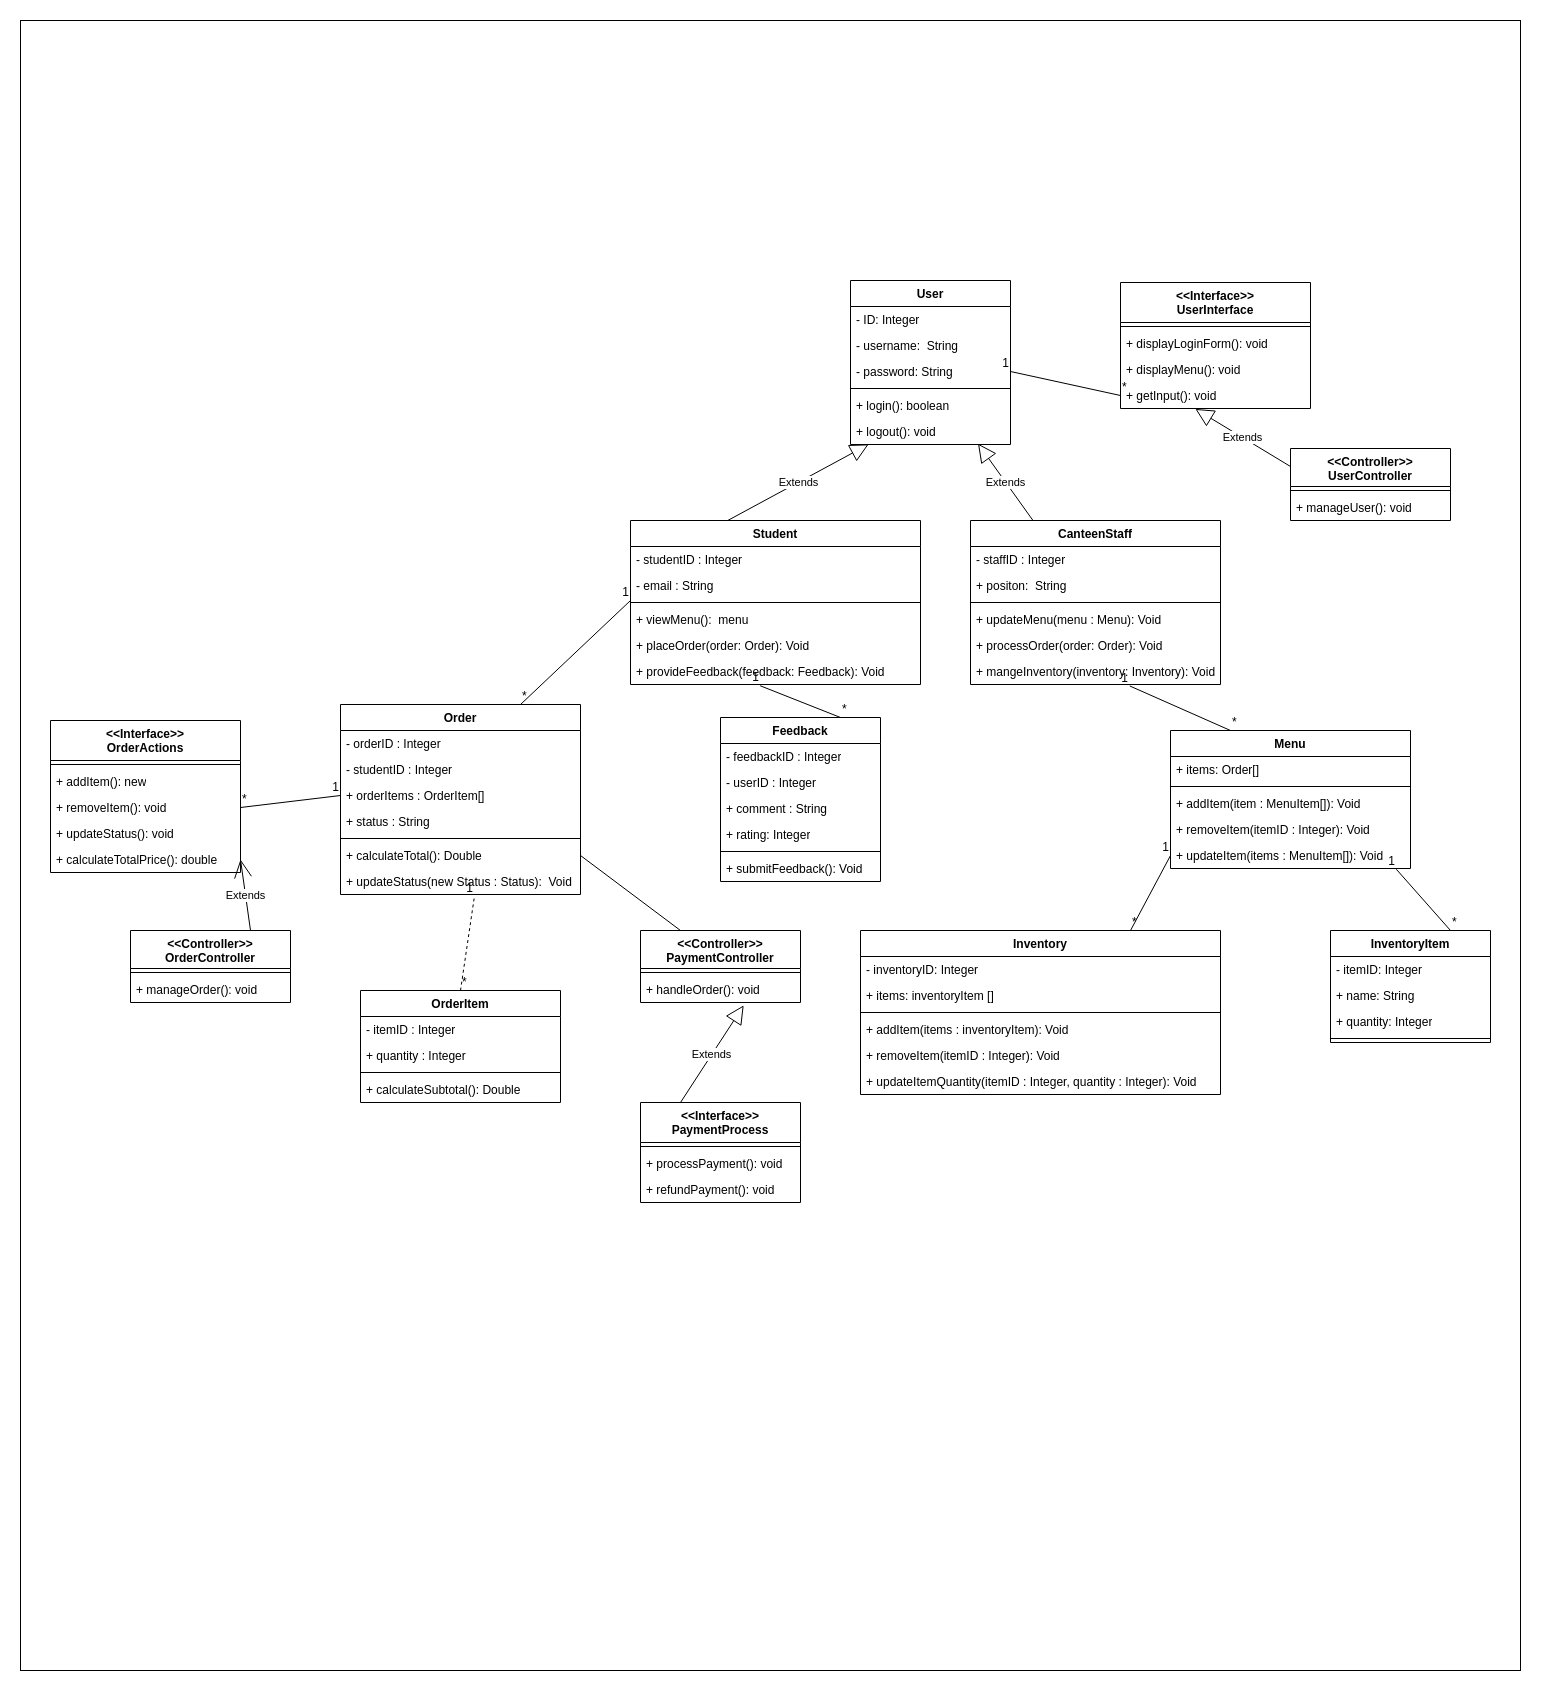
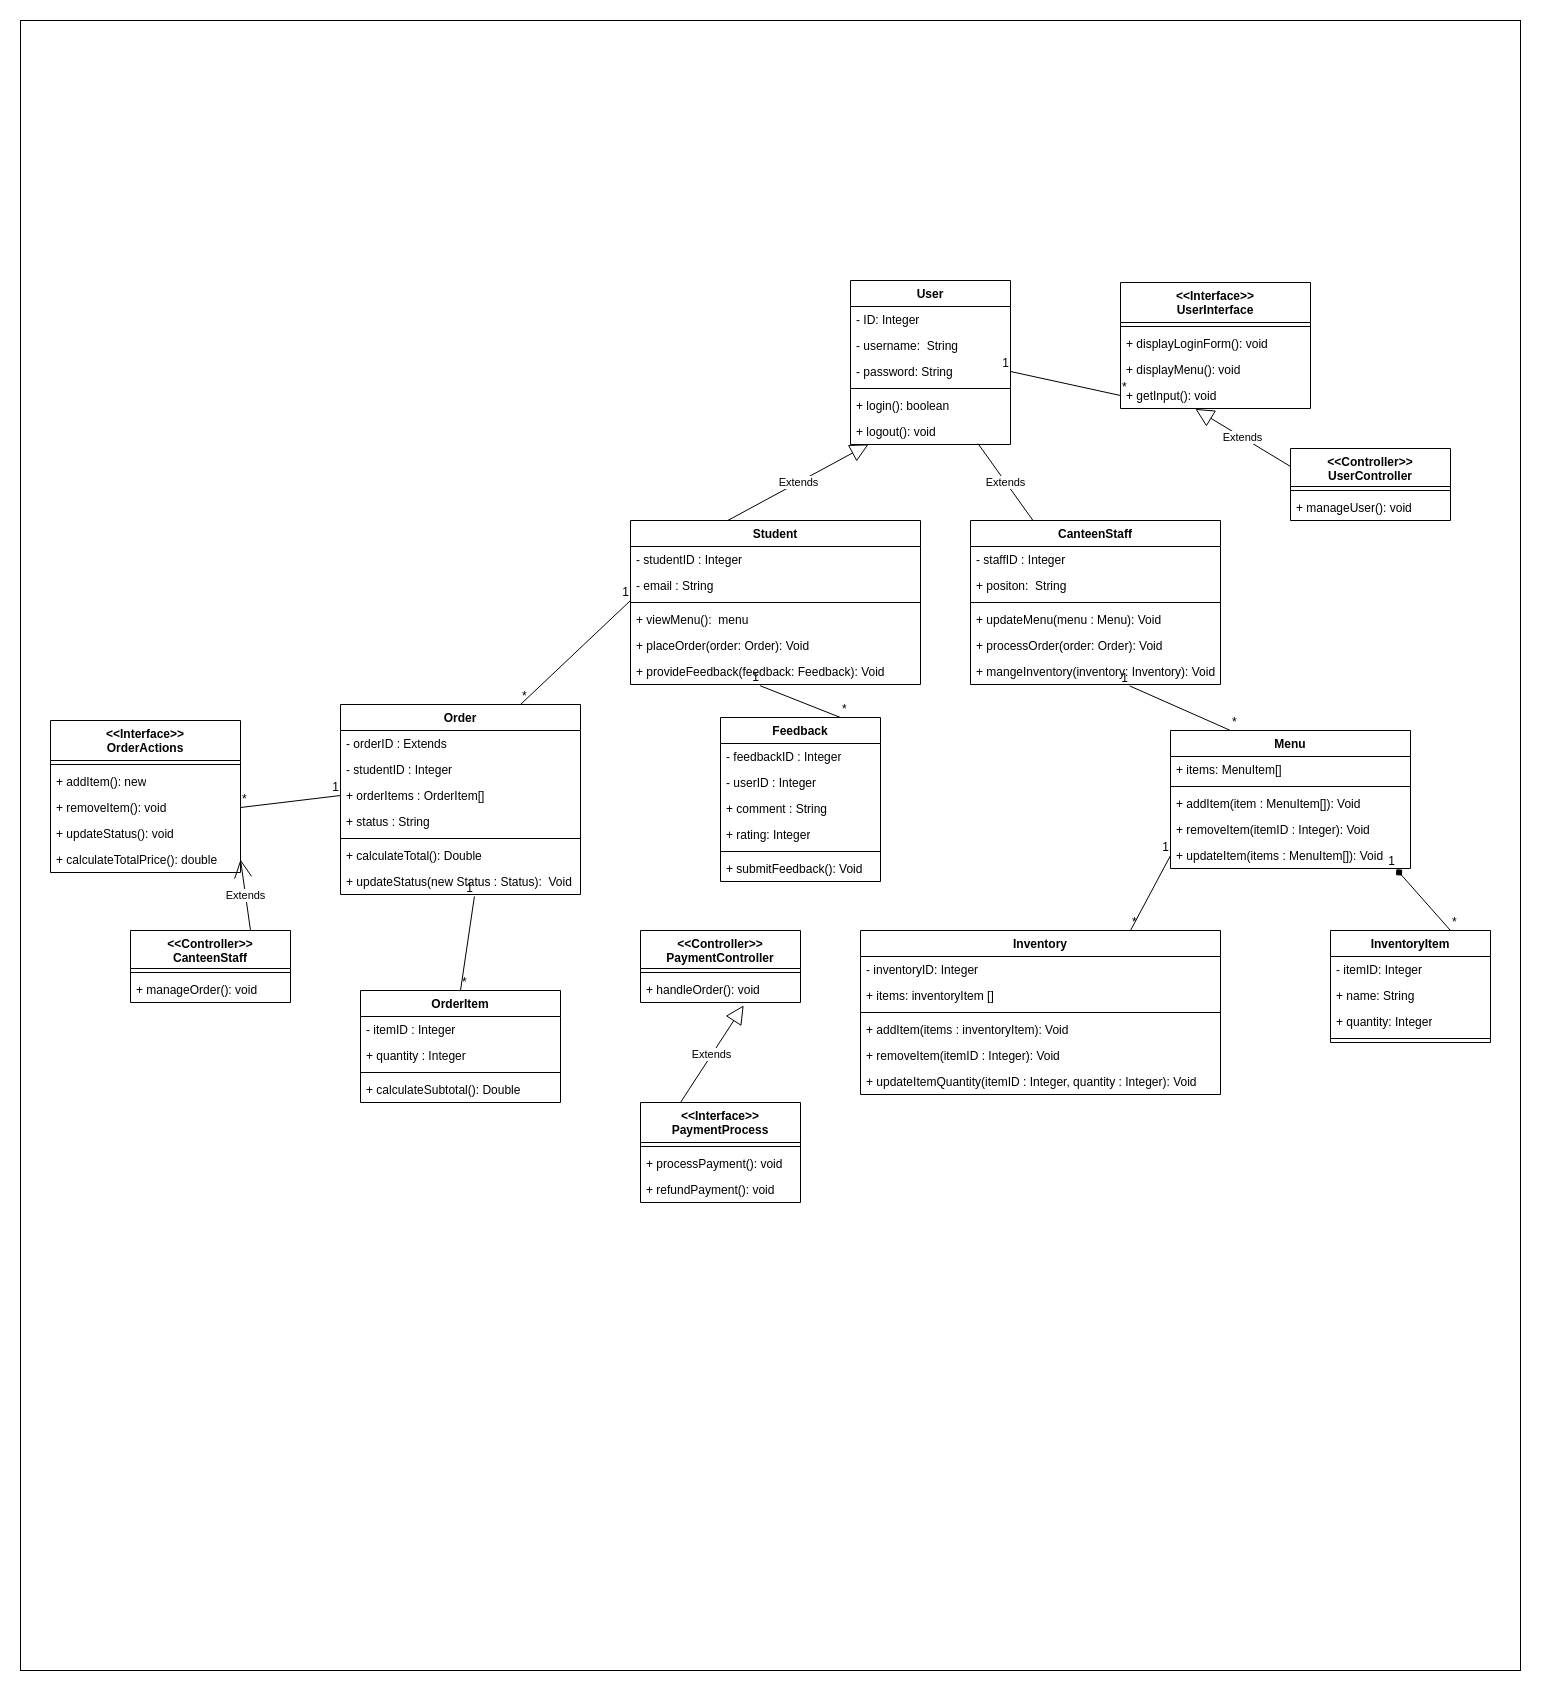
edge "CanteenStaff" -> "+ logout(): void": arrowhead block -> none
node "- orderID : Integer": label "- orderID : Integer" -> "- orderID : Extends"
node "+ items: Order[]": label "+ items: Order[]" -> "+ items: MenuItem[]"
edge "+ updateItem(items : MenuItem[]): Void" -- "InventoryItem": arrowhead none -> diamond
edge "+ calculateTotal(): Double" -- "<<Controller>> PaymentController": removed
edge "+ updateStatus(new Status : Status): Void" -- "OrderItem": style dashed -> solid
node "<<Controller>> OrderController": label "<<Controller>> OrderController" -> "<<Controller>> CanteenStaff"
